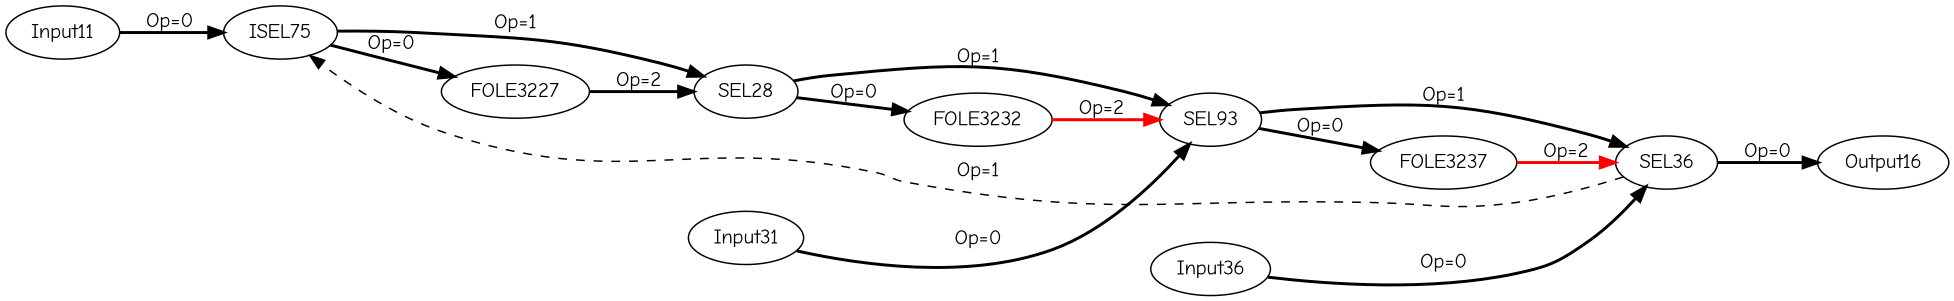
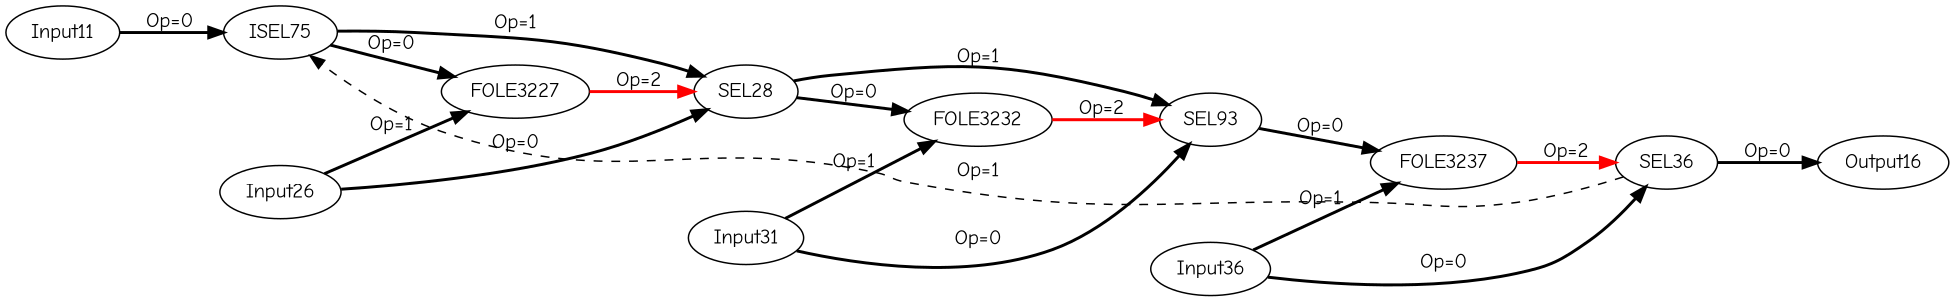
edge "FOLE3227" -> "SEL28": color black -> red
edge "SEL93" -> "SEL36": removed, label "Op=1"
edge "Input31" -> "FOLE3232": added, label "Op=1"
node "Input26": added
edge "Input36" -> "FOLE3237": added, label "Op=1"
